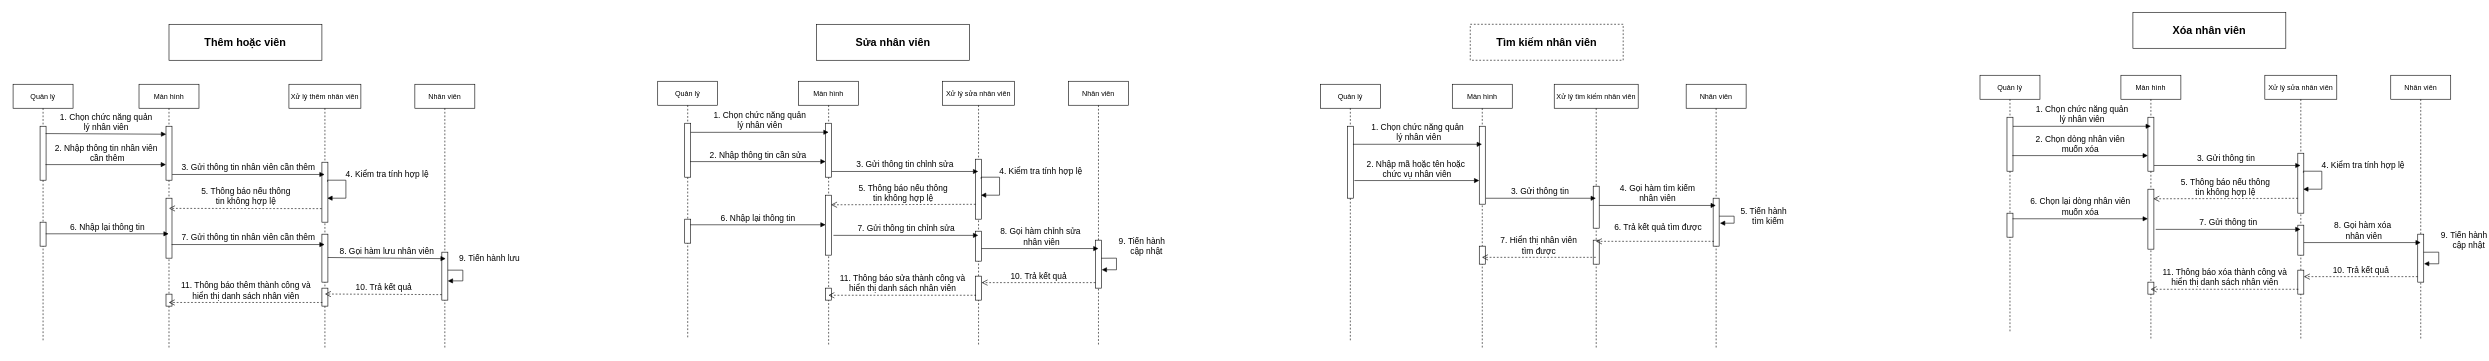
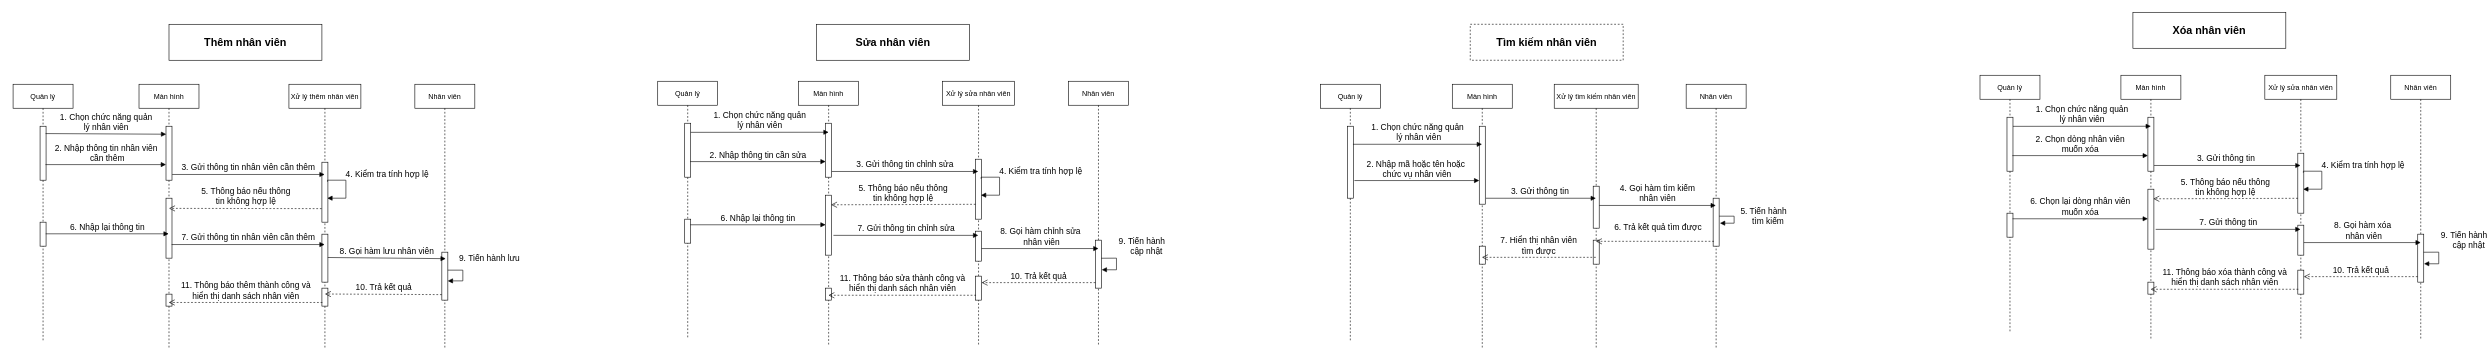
node "Thêm hoặc viên": label "Thêm hoặc viên" -> "Thêm nhân viên"
